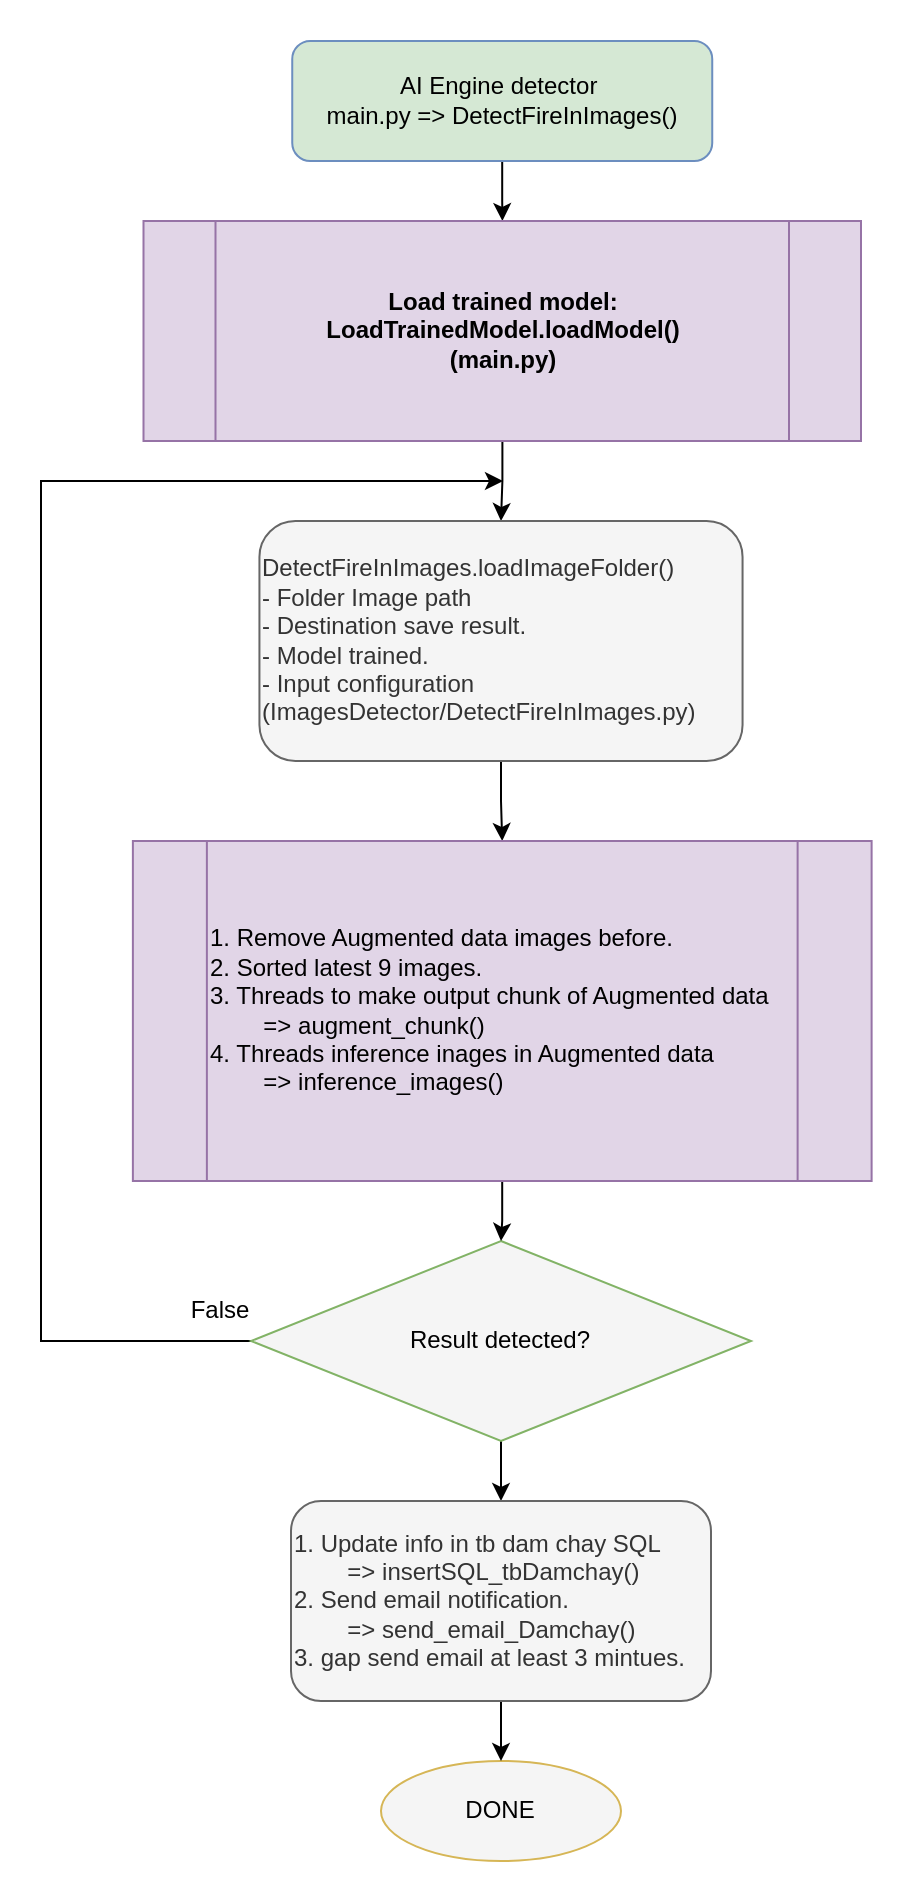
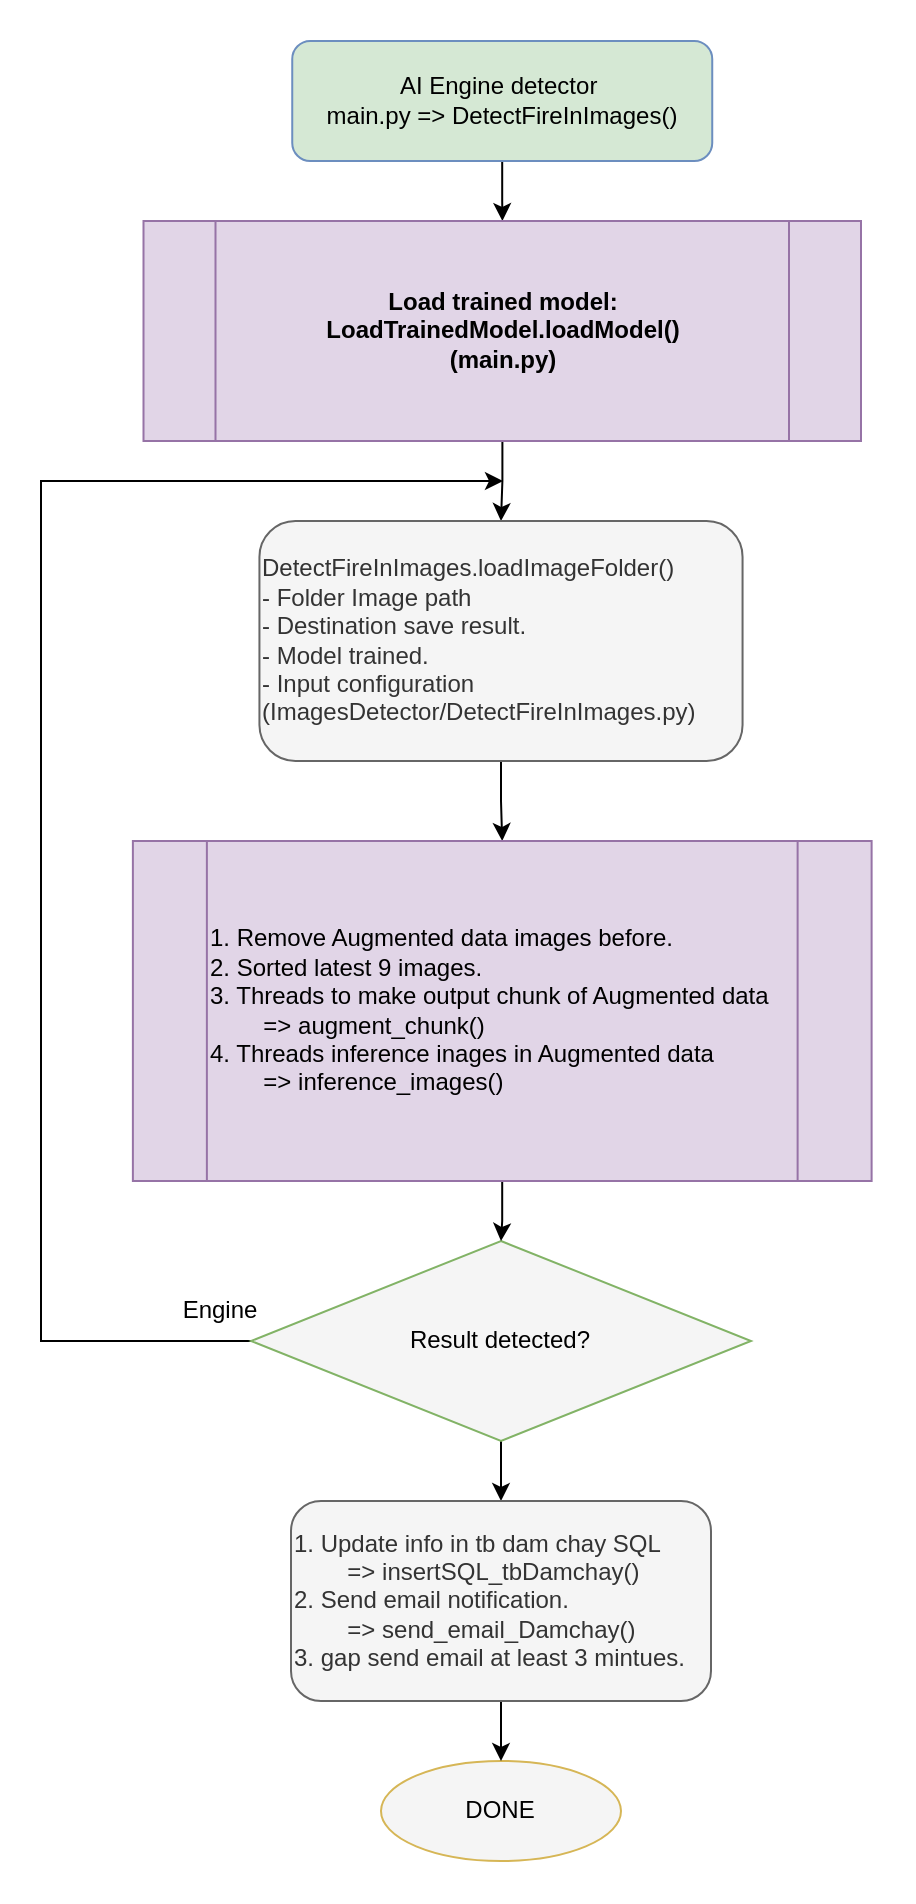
node "False": label "False" -> "Engine"
